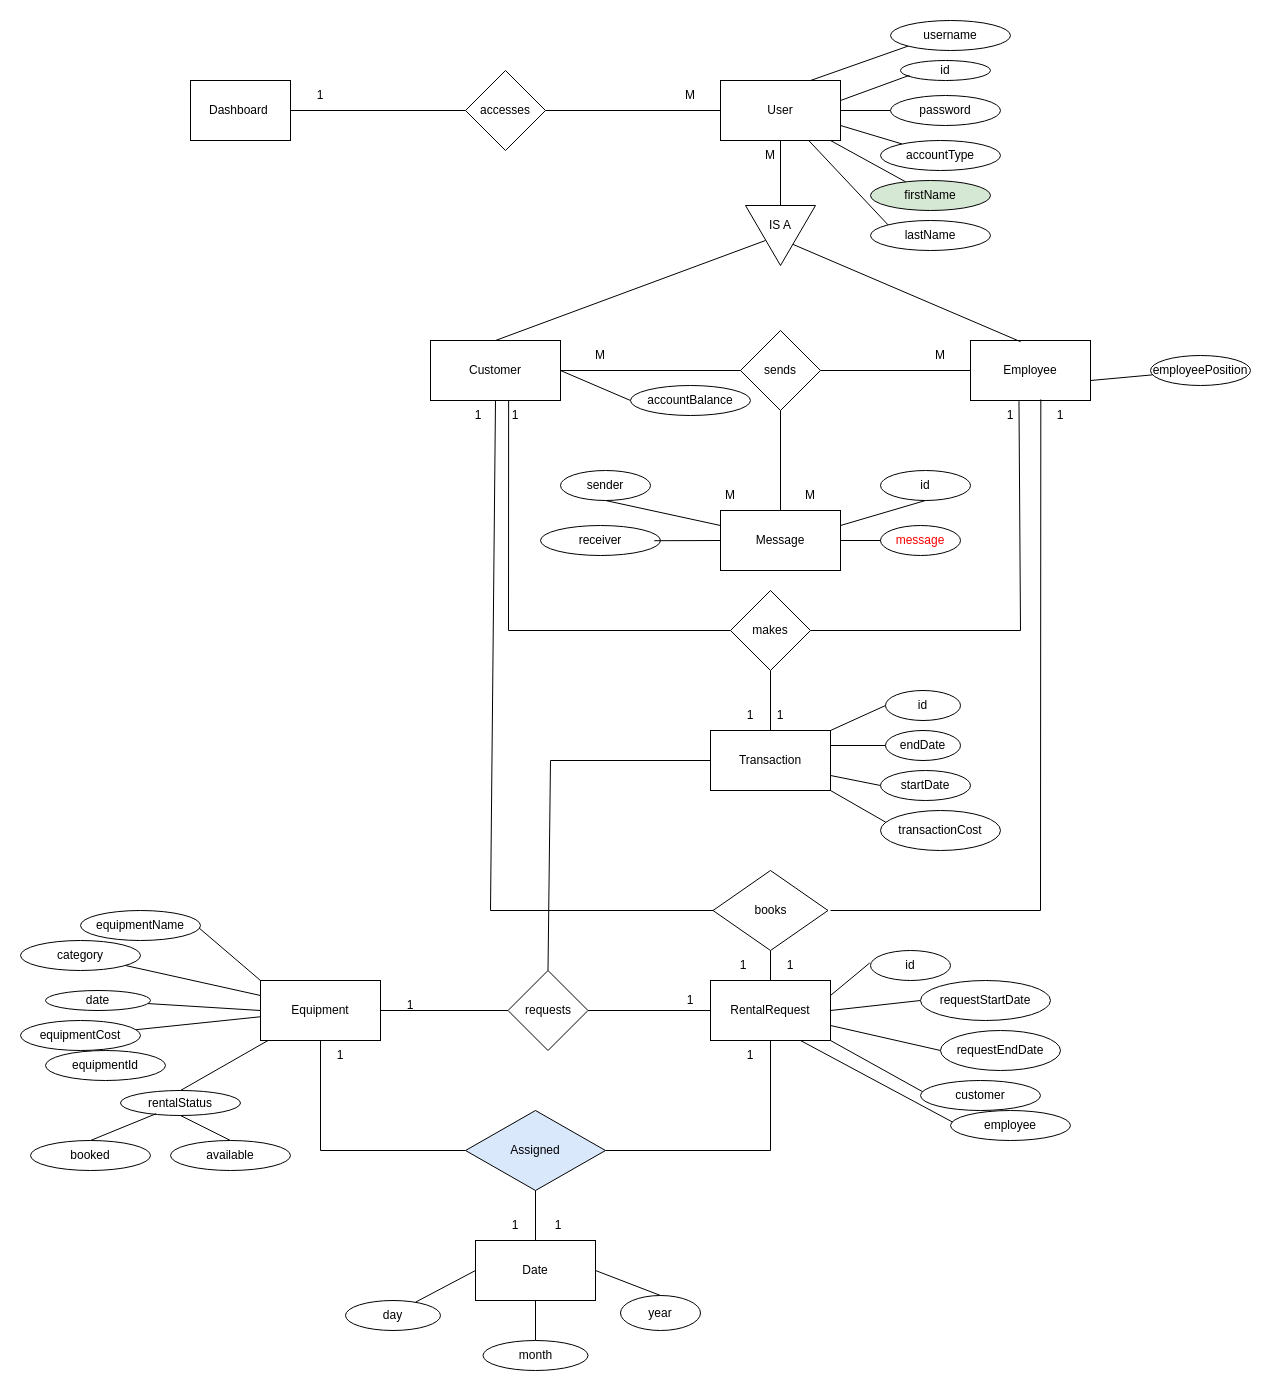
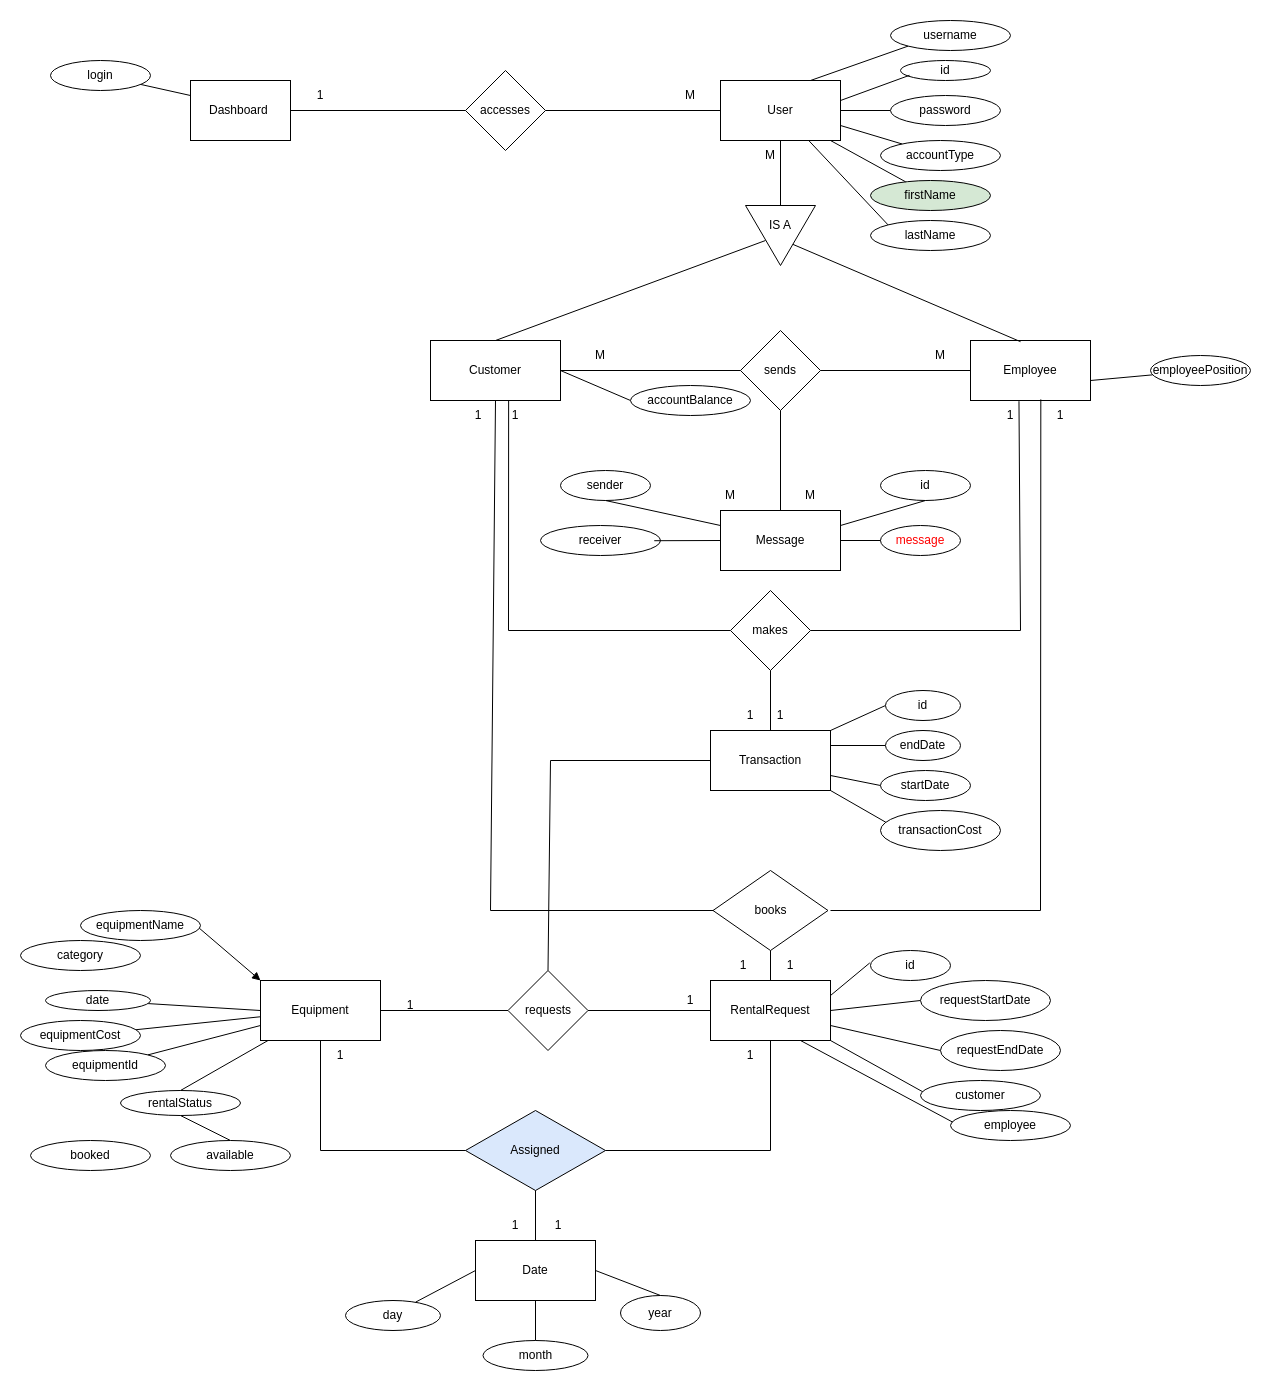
node "login": added
edge "login" -- "Dashboard": added
edge "equipmentName" -- "Equipment": arrowhead none -> block
edge "category" -- "Equipment": removed
edge "Equipment" -- "equipmentId": added
edge "rentalStatus" -- "booked": removed
